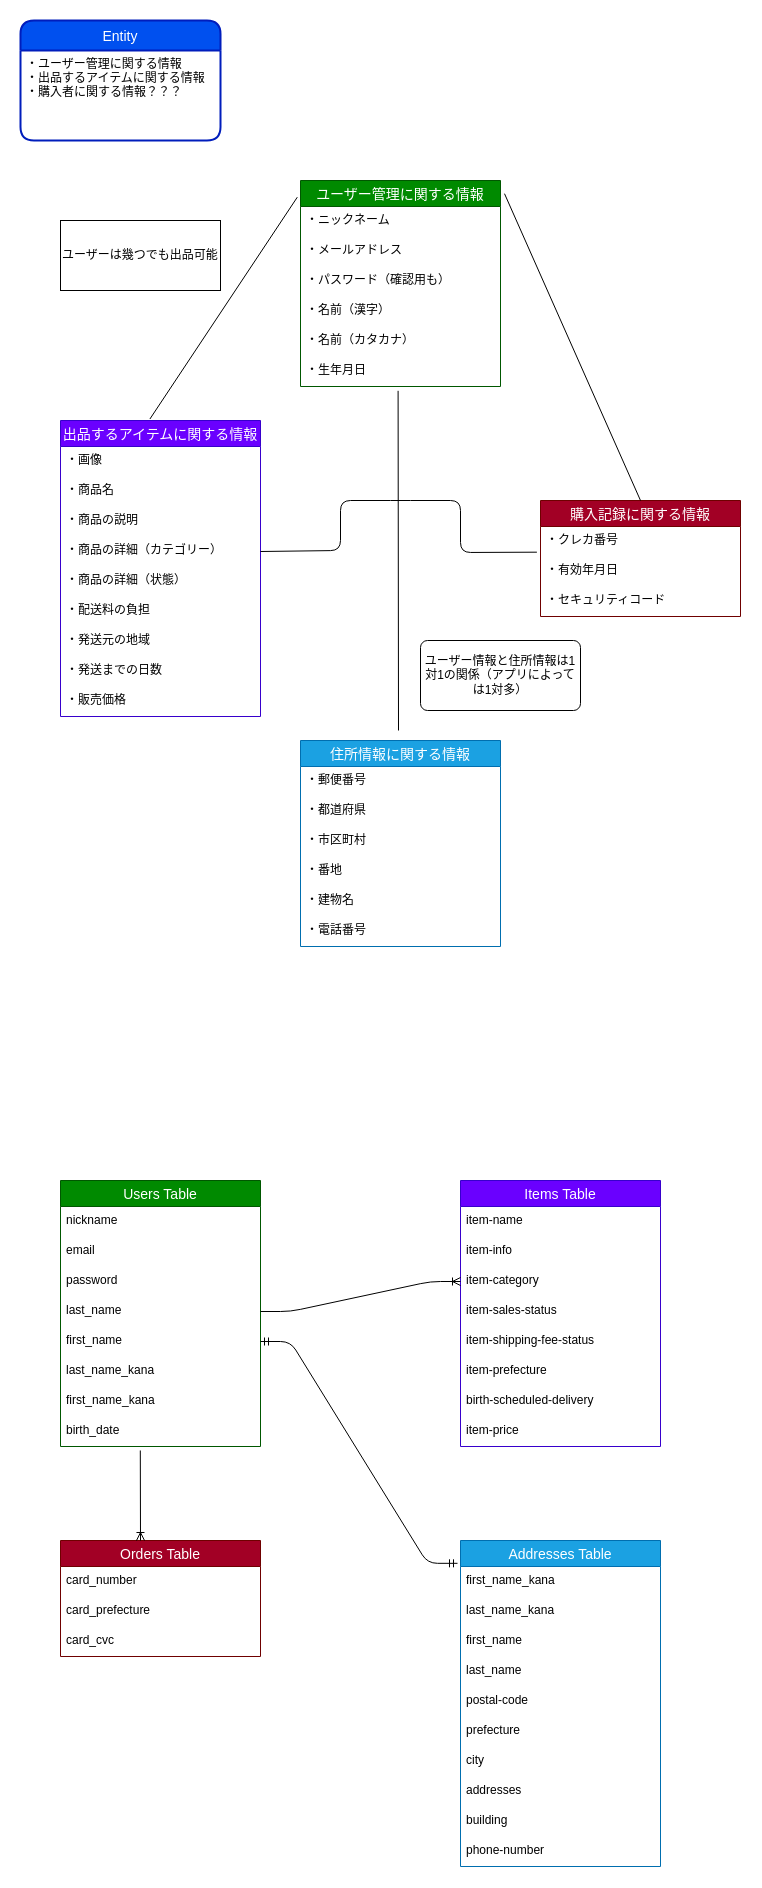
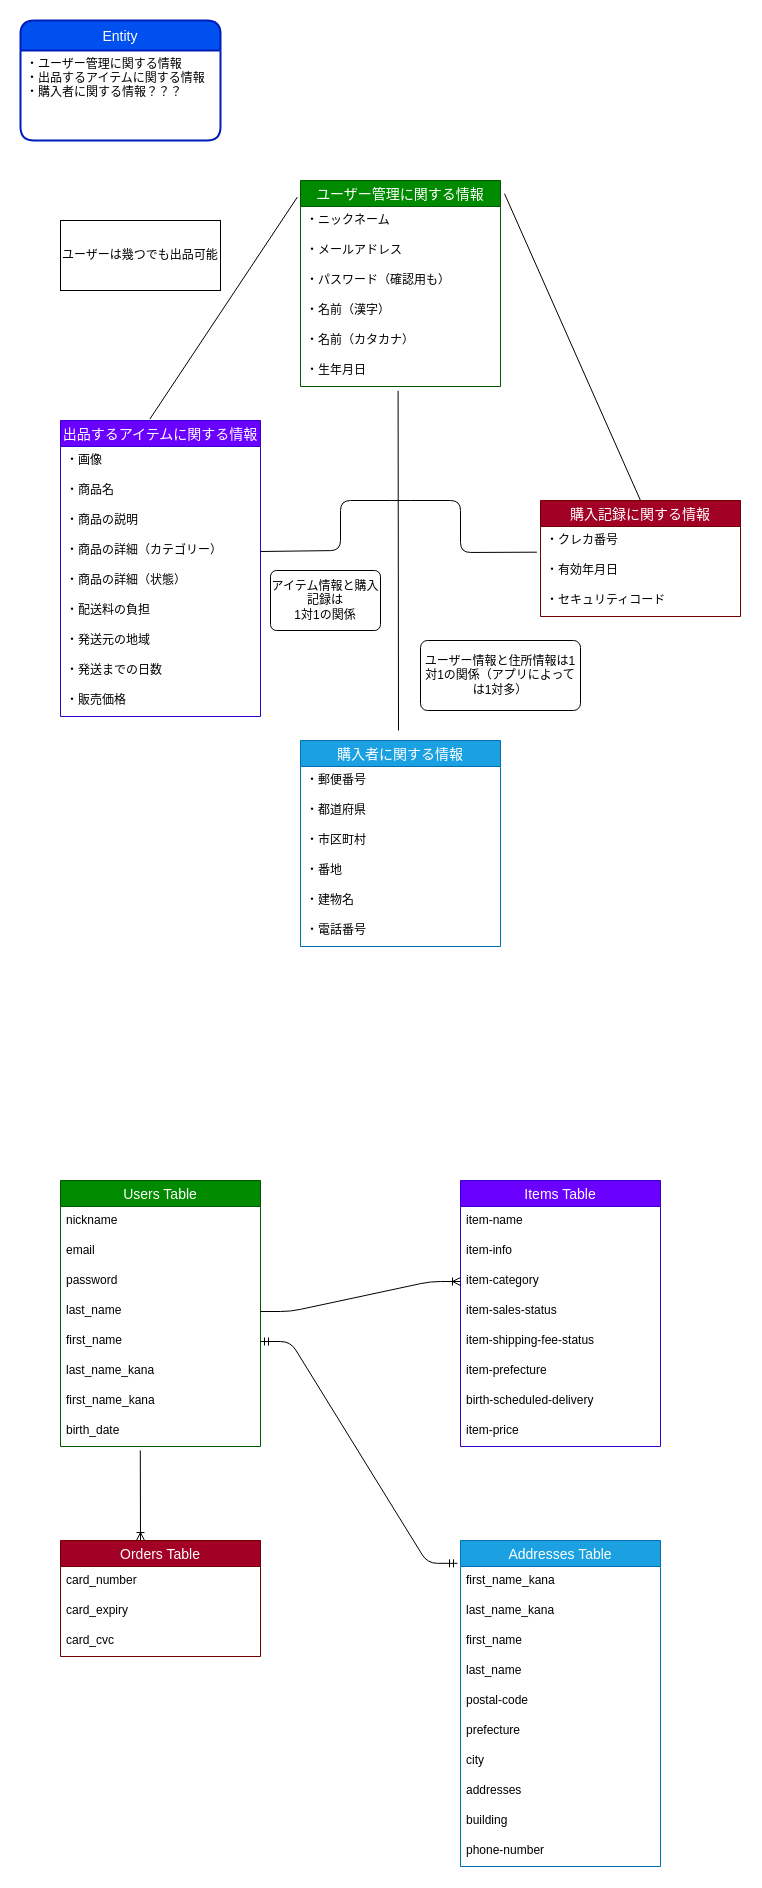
node "アイテム情報と購入記録は 1対1の関係": added
node "住所情報に関する情報": label "住所情報に関する情報" -> "購入者に関する情報"
node "card_prefecture": label "card_prefecture" -> "card_expiry"
